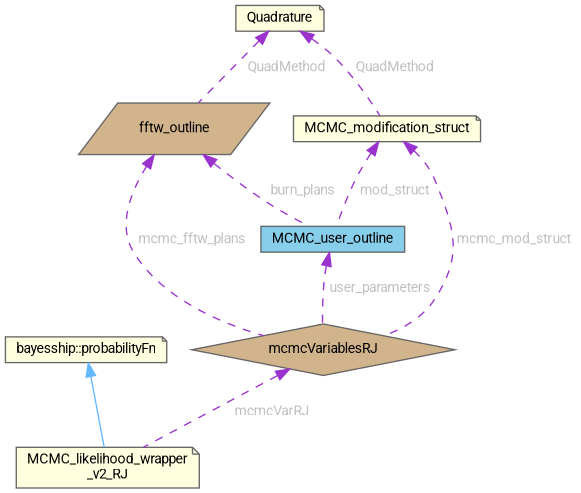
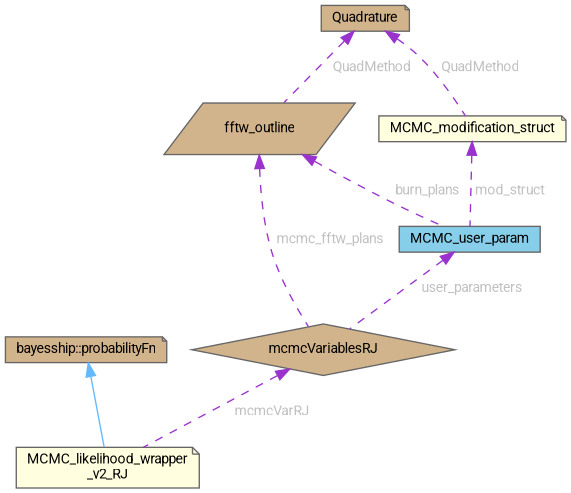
node "Quadrature": fillcolor lightyellow -> tan
node "MCMC_user_outline": label "MCMC_user_outline" -> "MCMC_user_param"
edge "mcmcVariablesRJ" -> "MCMC_modification_struct": removed, label "mcmc_mod_struct"
node "bayesship::probabilityFn": fillcolor lightyellow -> tan
